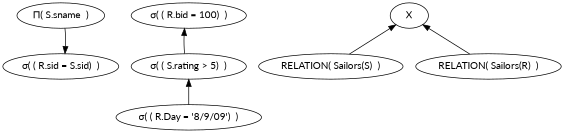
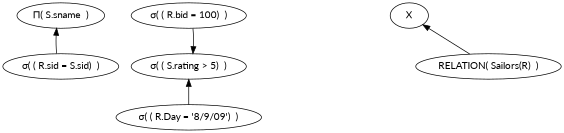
edge "Π( S.sname  )" -> "σ( ( R.sid = S.sid)  )": reversed
edge "σ( ( S.rating > 5)  )" -> "σ( ( R.bid = 100)  )": reversed
node "RELATION( Sailors(S)  )": removed
